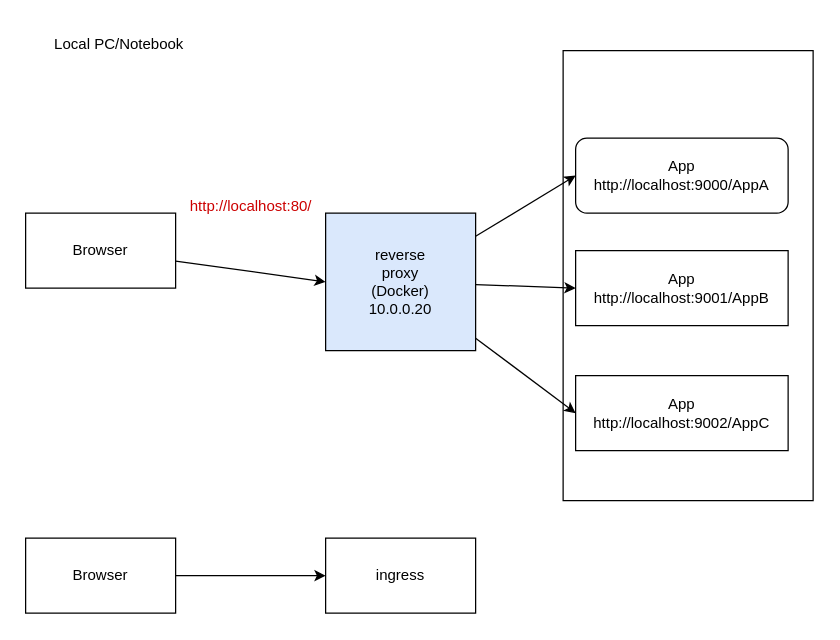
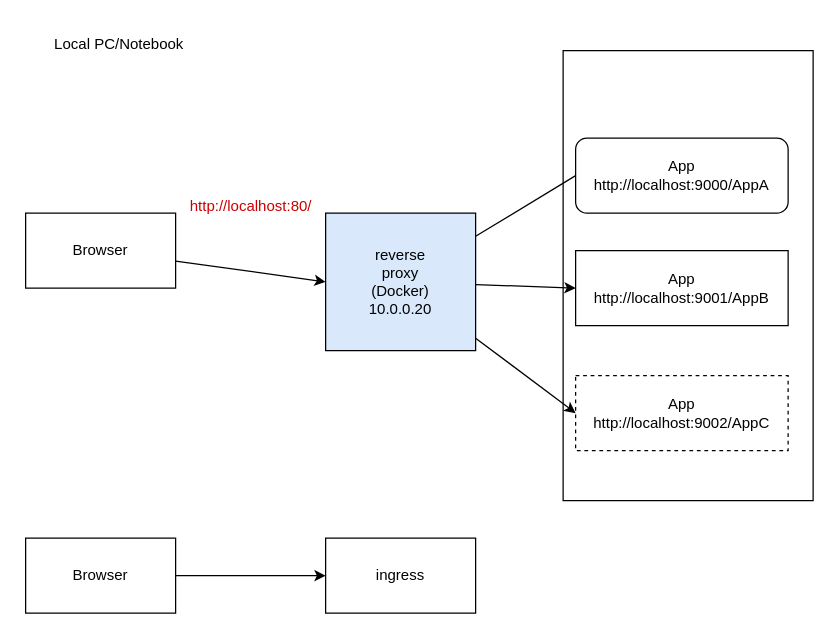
edge "reverse proxy (Docker) 10.0.0.20" -> "App http://localhost:9000/AppA": arrowhead classic -> none
node "App http://localhost:9002/AppC": style solid -> dashed
